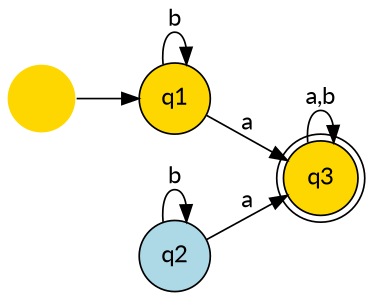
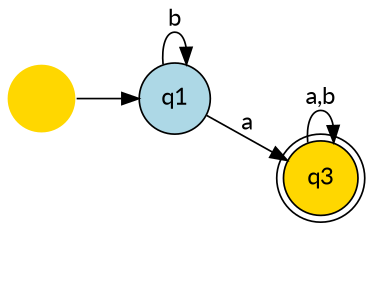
node "q1": fillcolor gold -> lightblue
node "q2": removed
